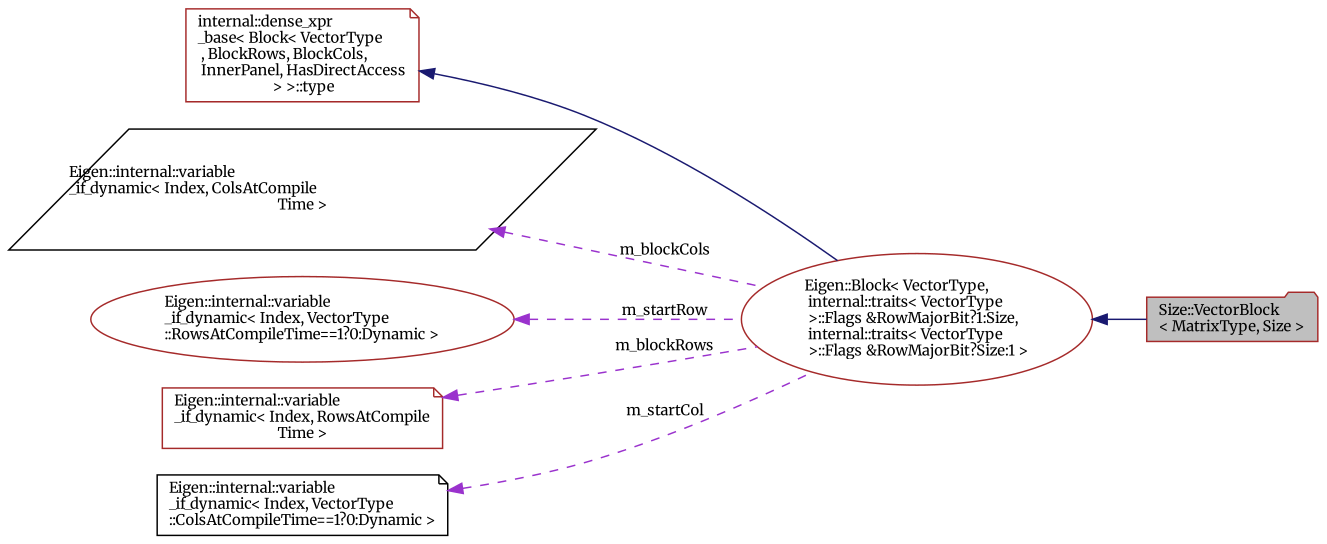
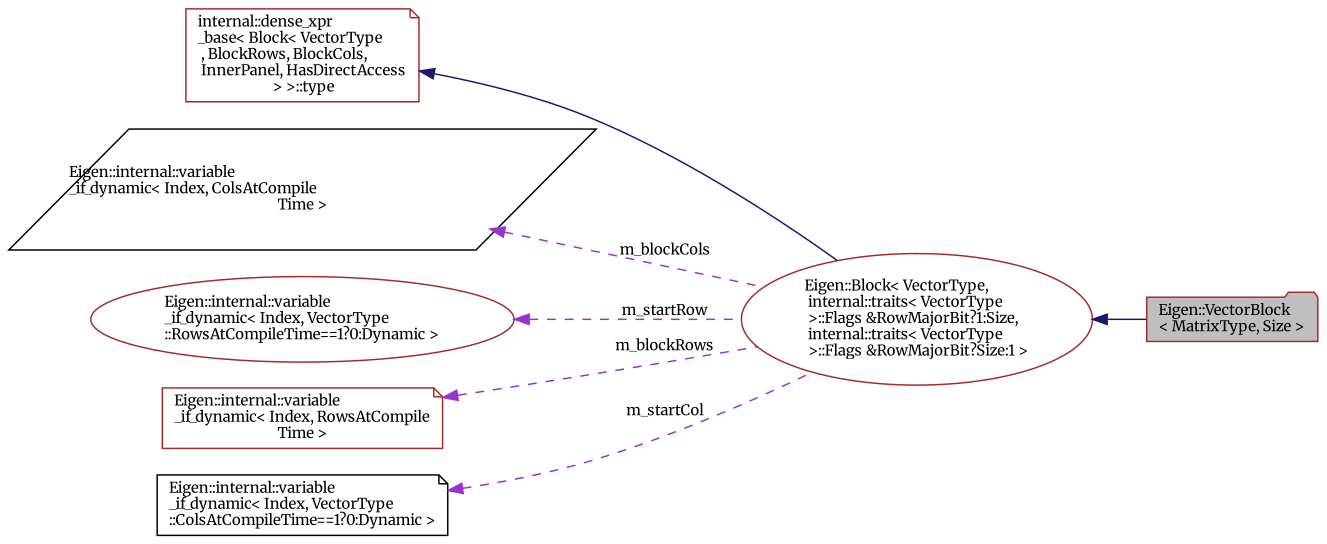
node "Size::VectorBlock < MatrixType, Size >": label "Size::VectorBlock < MatrixType, Size >" -> "Eigen::VectorBlock < MatrixType, Size >"
